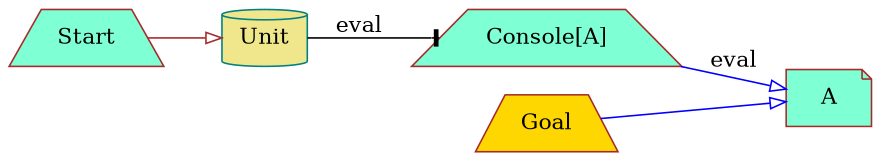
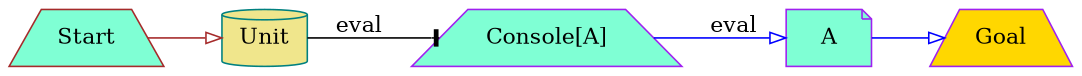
node "Console[A]": color brown -> purple
node "A": color brown -> purple
edge "Goal" -> "A": reversed
node "Goal": color brown -> purple
